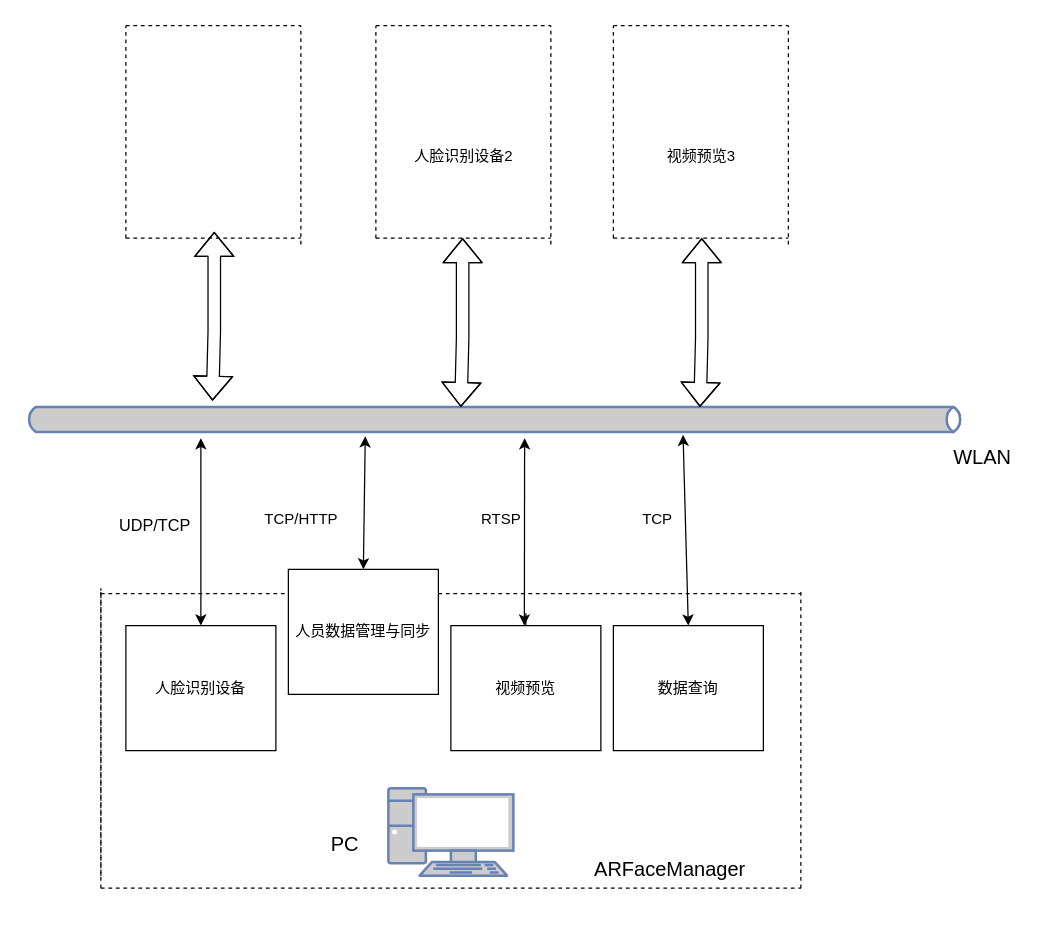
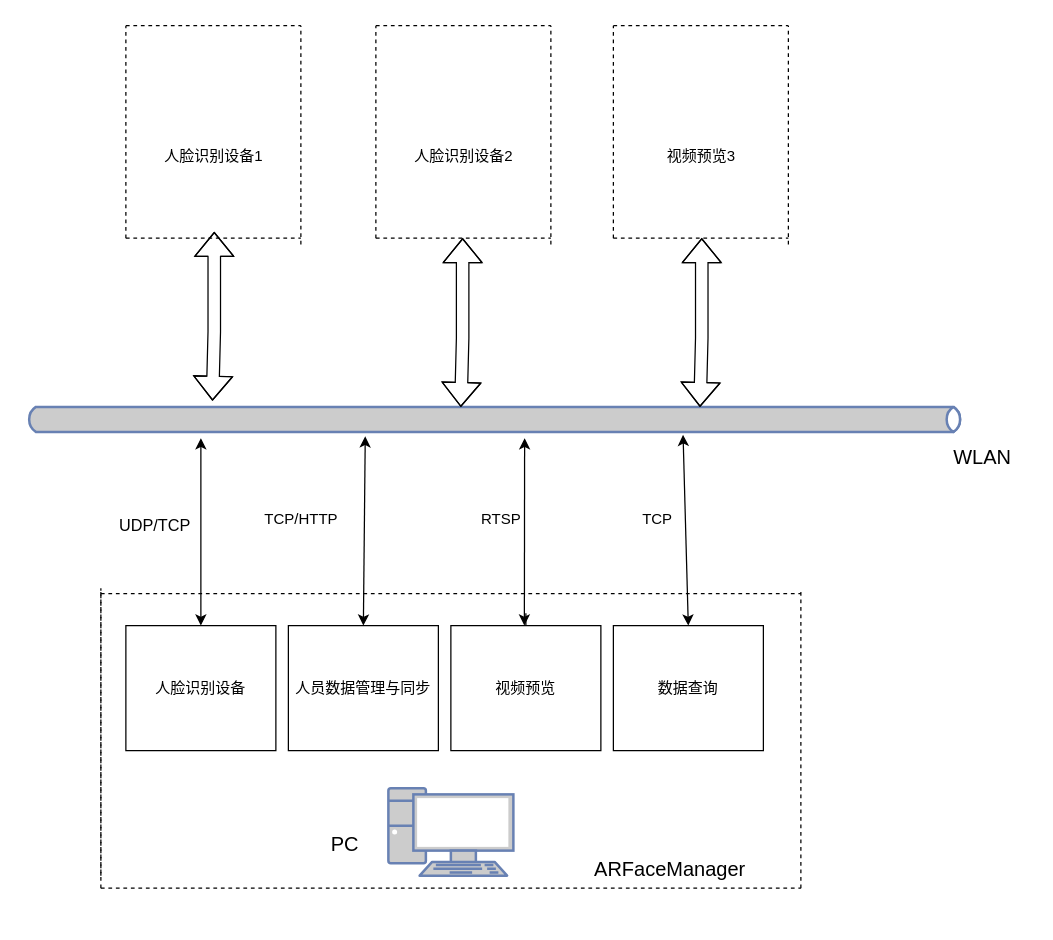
node "人脸识别设备1": added
node "人员数据管理与同步": moved (363, 632) -> (363, 688)
